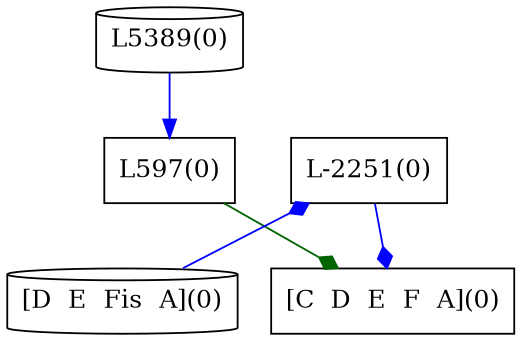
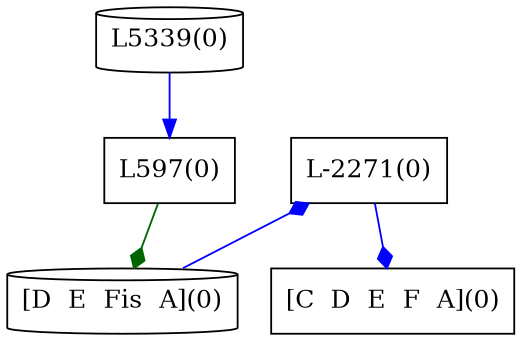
node "L5389(0)": label "L5389(0)" -> "L5339(0)"
node "L-2251(0)": label "L-2251(0)" -> "L-2271(0)"
edge "L597(0)" -> "[C  D  E  F  A](0)": now "L597(0)" -> "[D  E  Fis  A](0)"
